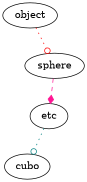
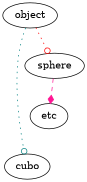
edge "etc" -> "cubo": now "object" -> "cubo"
